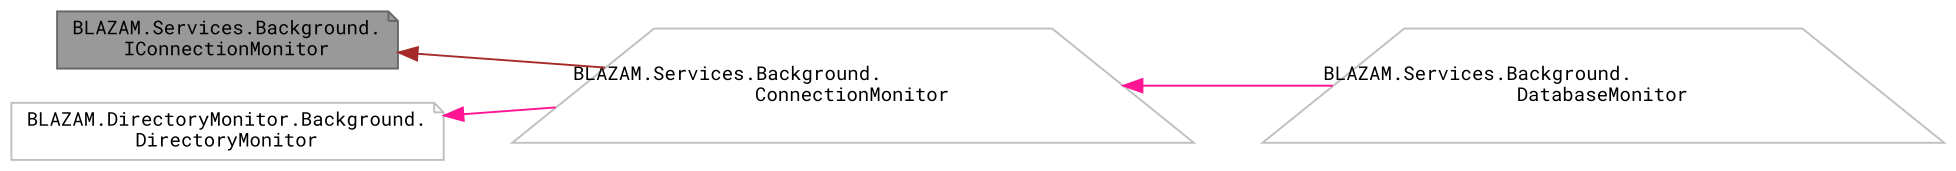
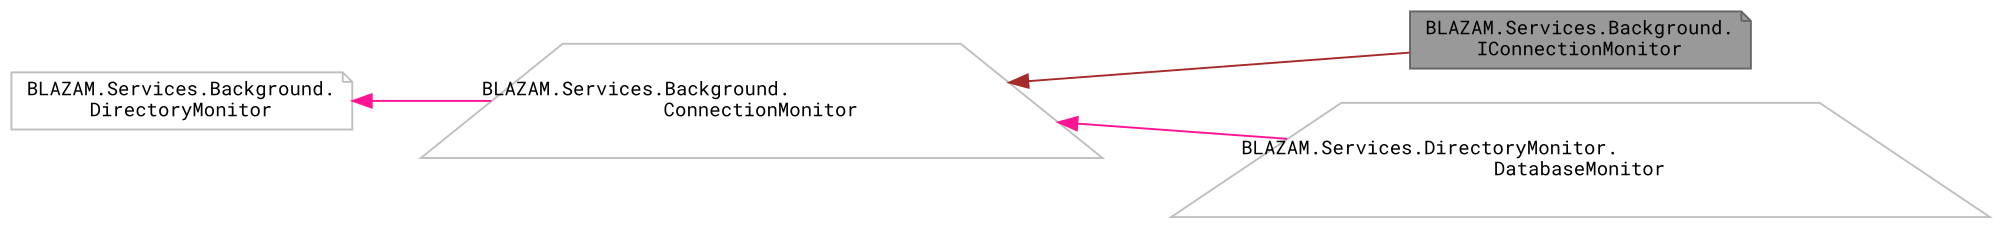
edge "BLAZAM.Services.Background. ConnectionMonitor" -> "BLAZAM.Services.Background. IConnectionMonitor": reversed
node "BLAZAM.Services.Background. DatabaseMonitor": label "BLAZAM.Services.Background. DatabaseMonitor" -> "BLAZAM.Services.DirectoryMonitor. DatabaseMonitor"
node "BLAZAM.DirectoryMonitor.Background. DirectoryMonitor": label "BLAZAM.DirectoryMonitor.Background. DirectoryMonitor" -> "BLAZAM.Services.Background. DirectoryMonitor"
